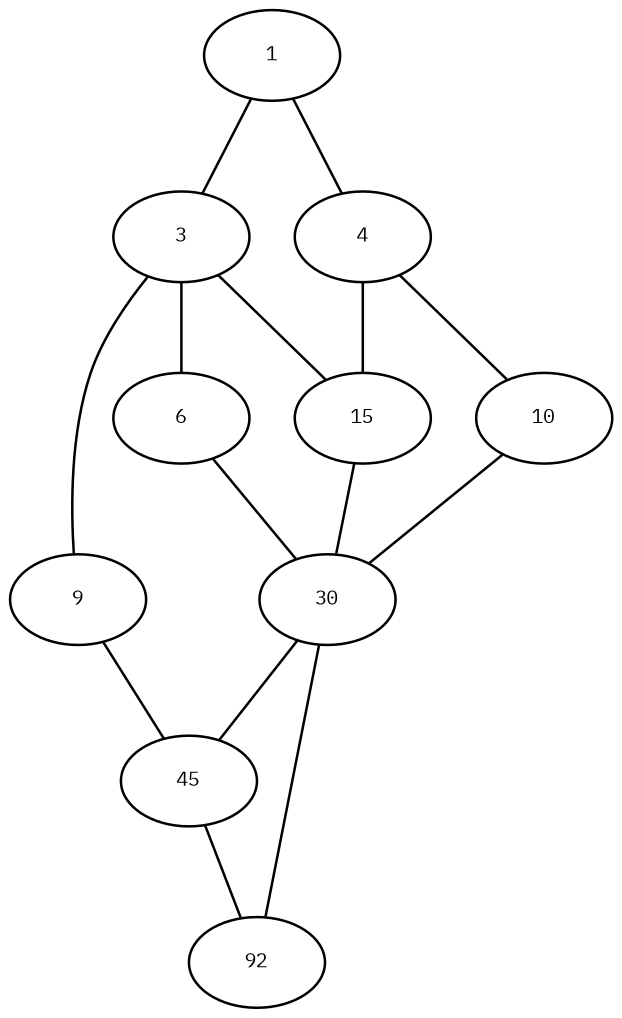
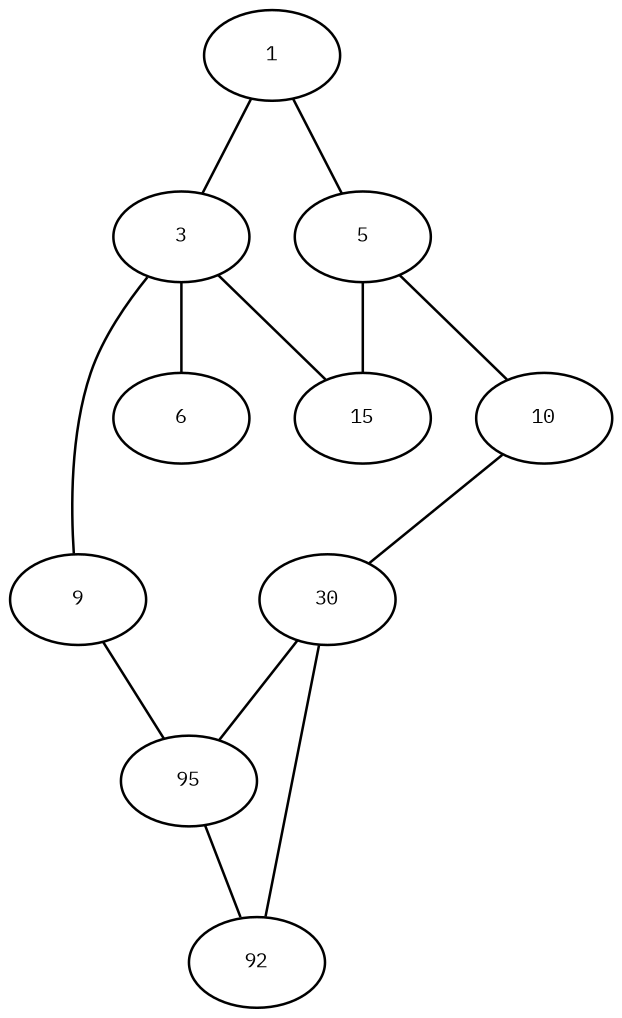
node "4": label "4" -> "5"
edge "6" -- "30": removed
edge "15" -- "30": removed
node "45": label "45" -> "95"
